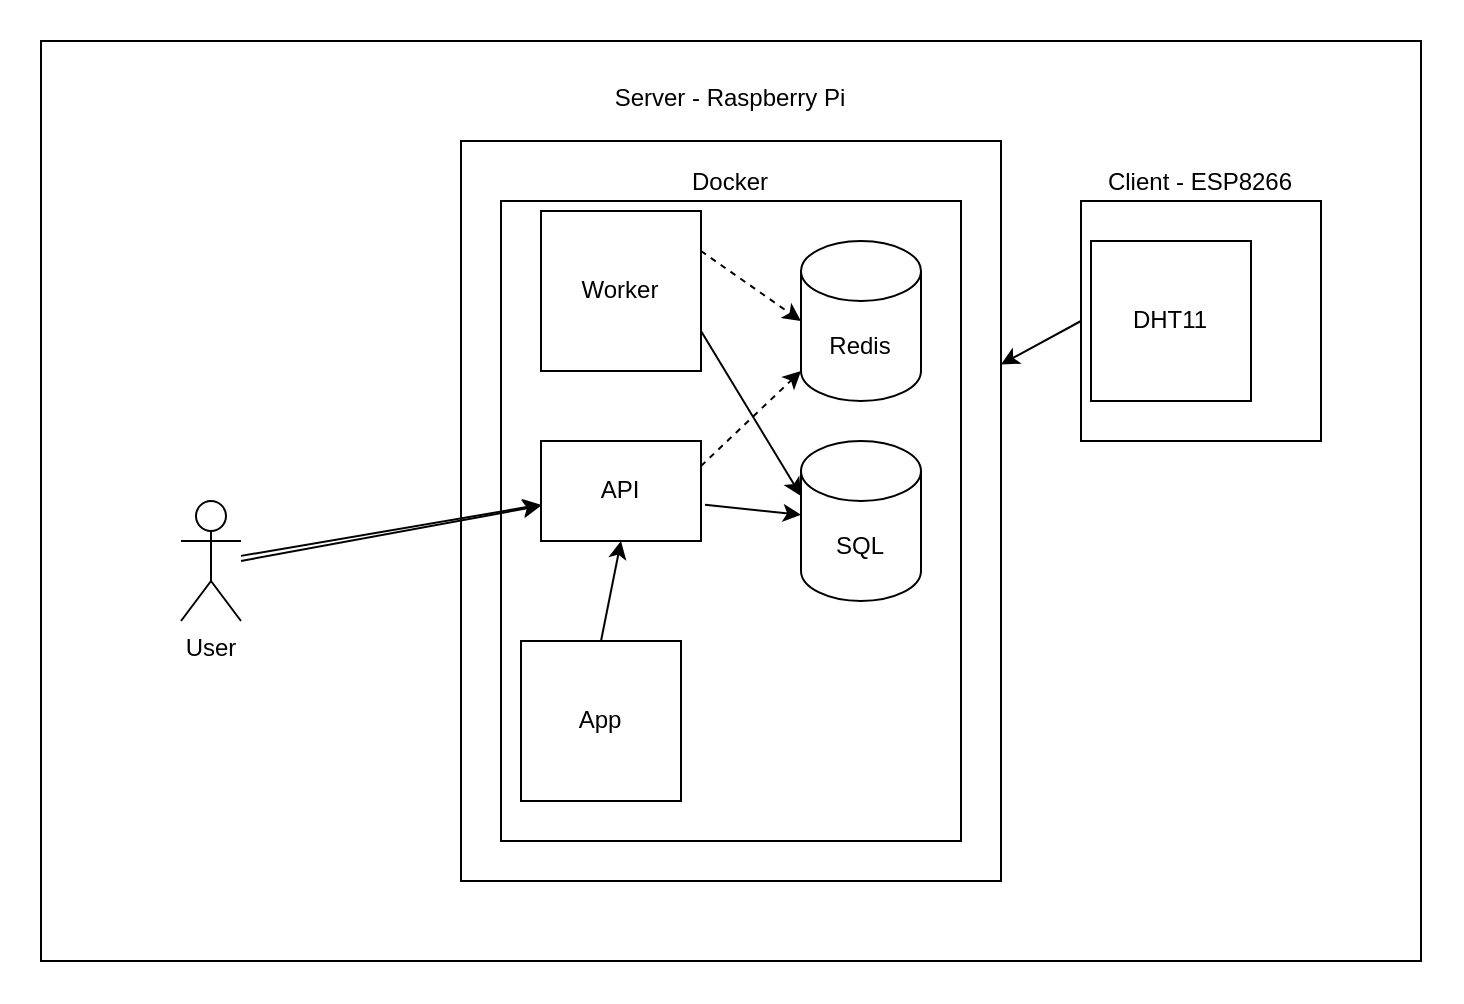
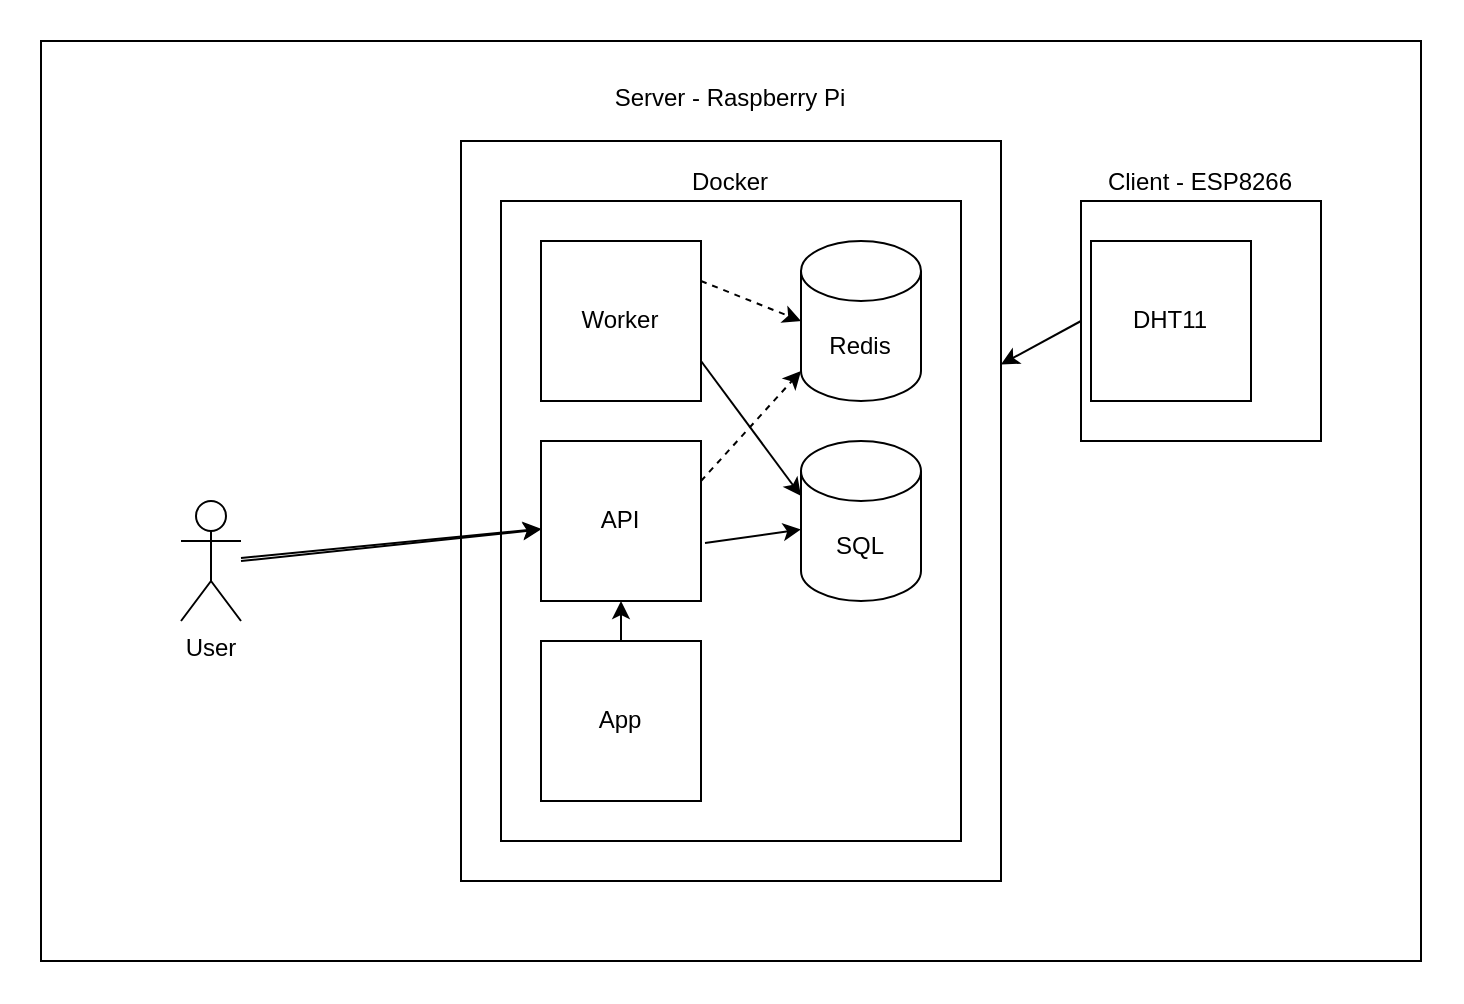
node "Worker": moved (621, 291) -> (621, 321)
node "API": size 160x100 -> 160x160
node "App": moved (601, 721) -> (621, 721)
